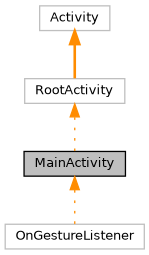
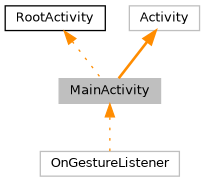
edge "RootActivity" -> "Activity": now "MainActivity" -> "Activity"
node "RootActivity": color grey75 -> black
node "MainActivity": color black -> grey75
